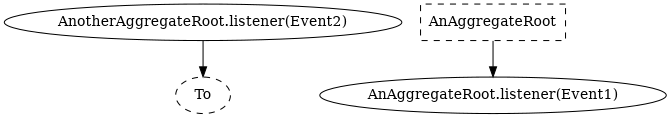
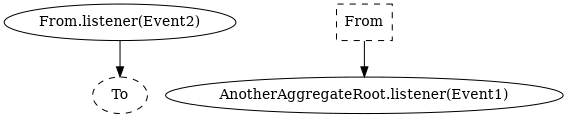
node "AnotherAggregateRoot.listener(Event2)": label "AnotherAggregateRoot.listener(Event2)" -> "From.listener(Event2)"
node "AnAggregateRoot": label "AnAggregateRoot" -> "From"
node "AnAggregateRoot.listener(Event1)": label "AnAggregateRoot.listener(Event1)" -> "AnotherAggregateRoot.listener(Event1)"
